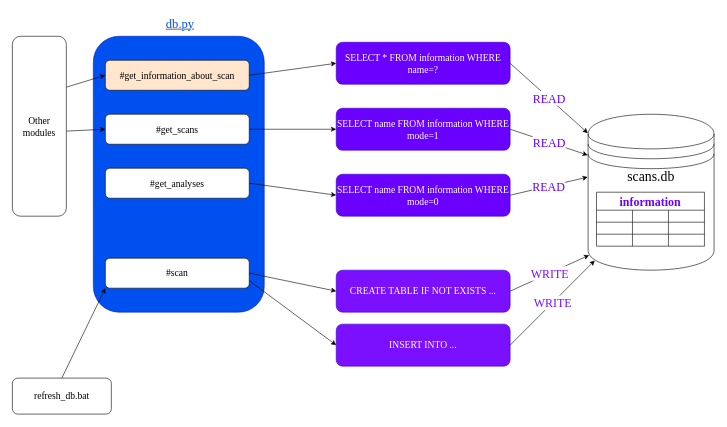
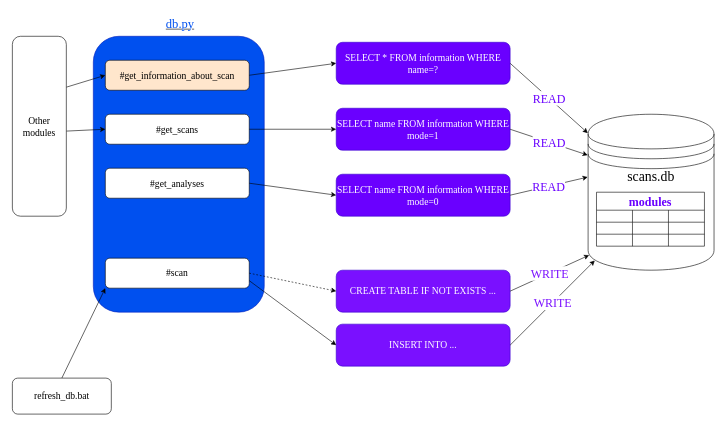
node "information": label "information" -> "modules"
edge "#scan" -> "CREATE TABLE IF NOT EXISTS ...": style solid -> dashed
